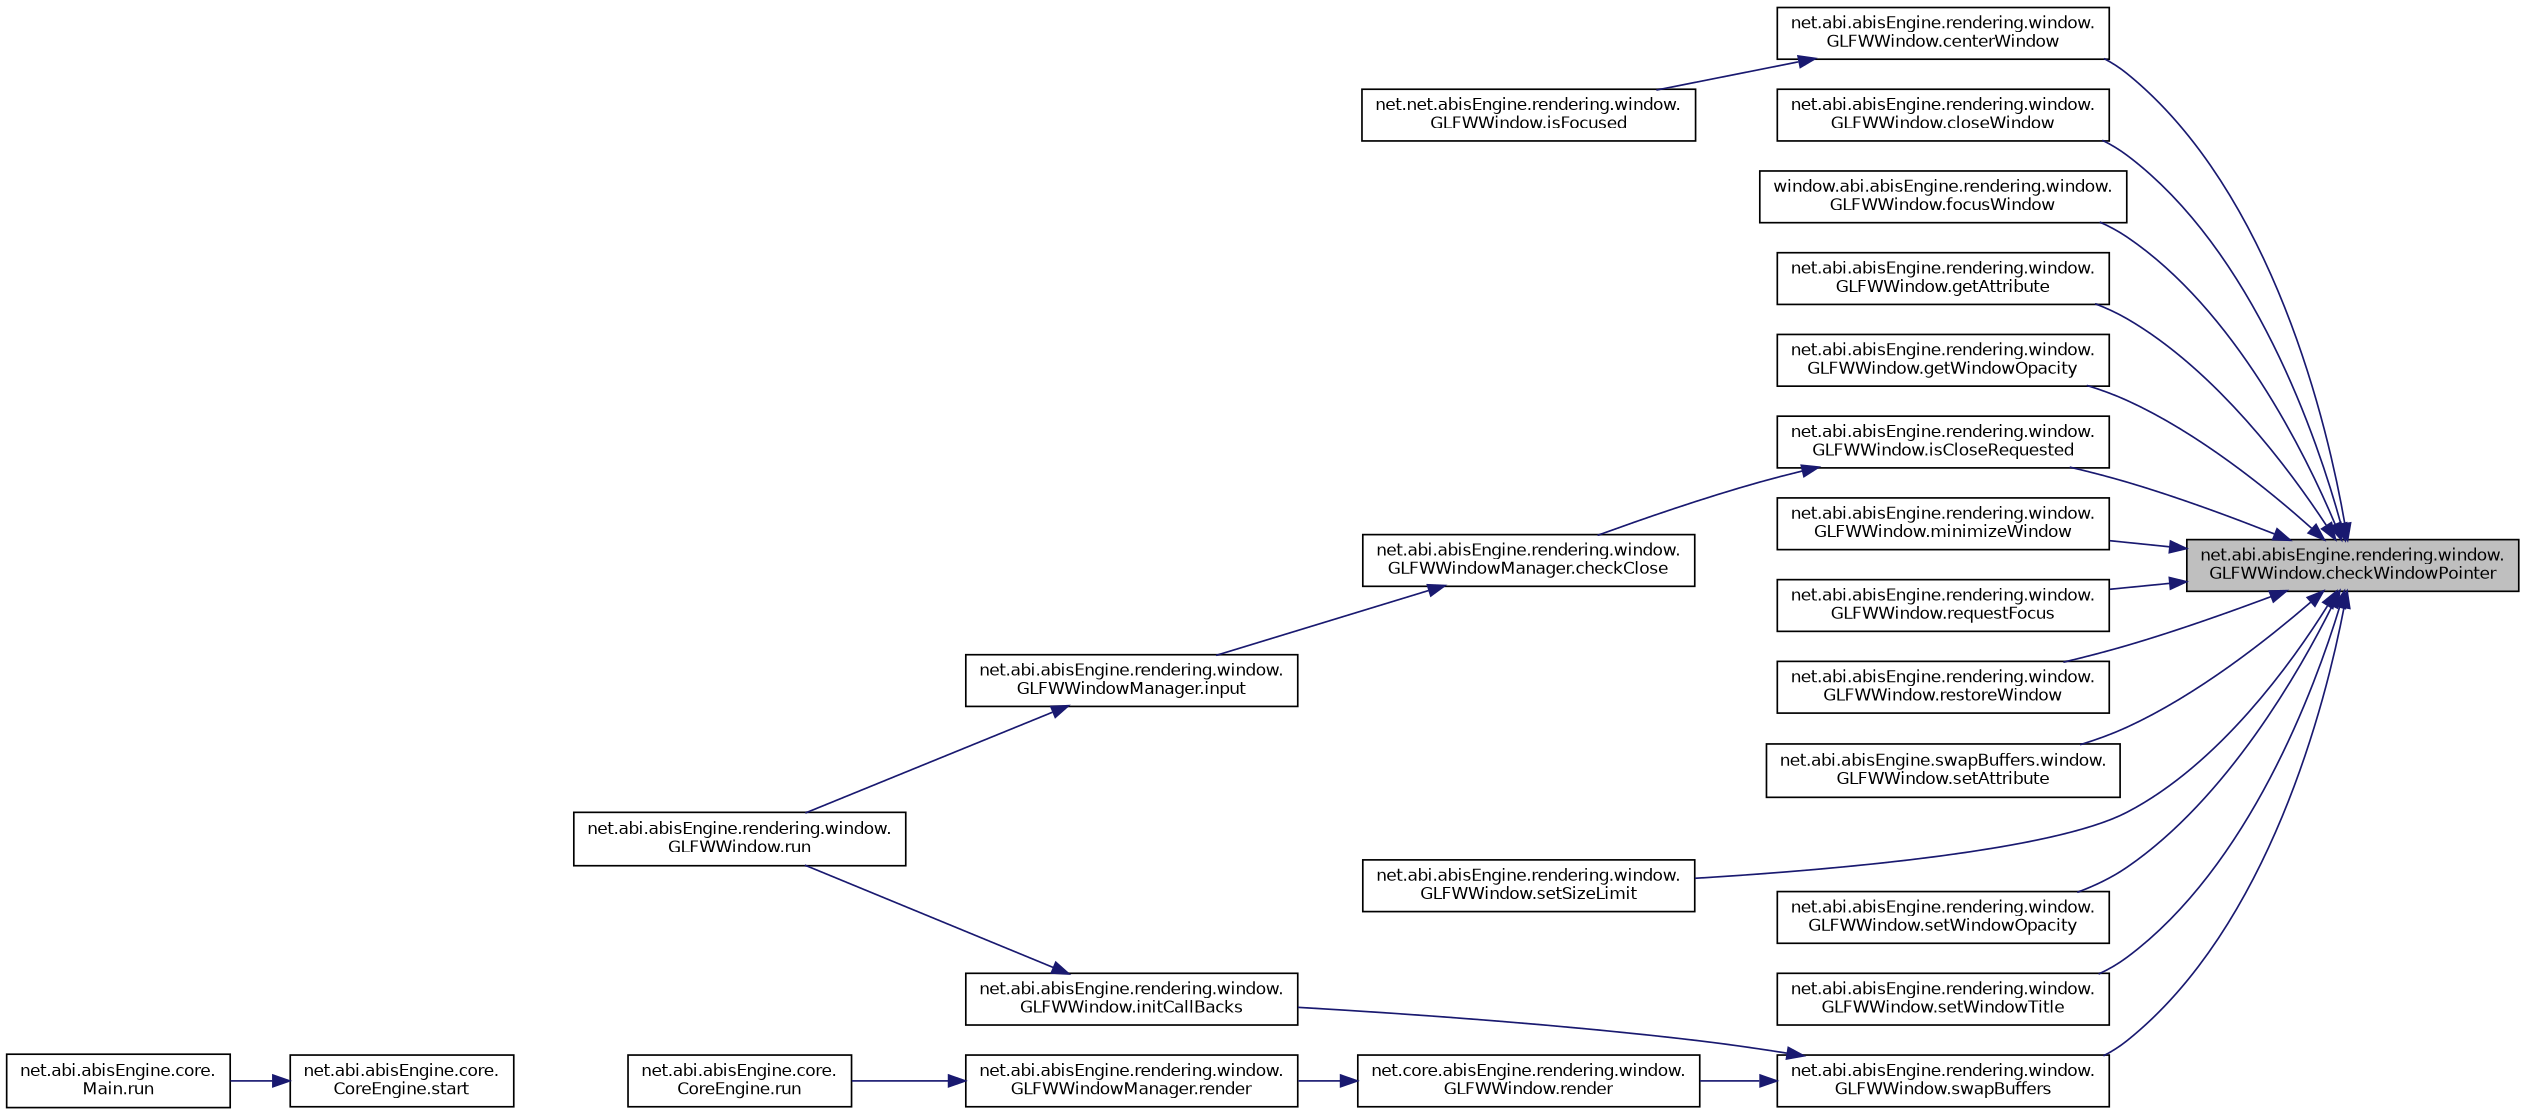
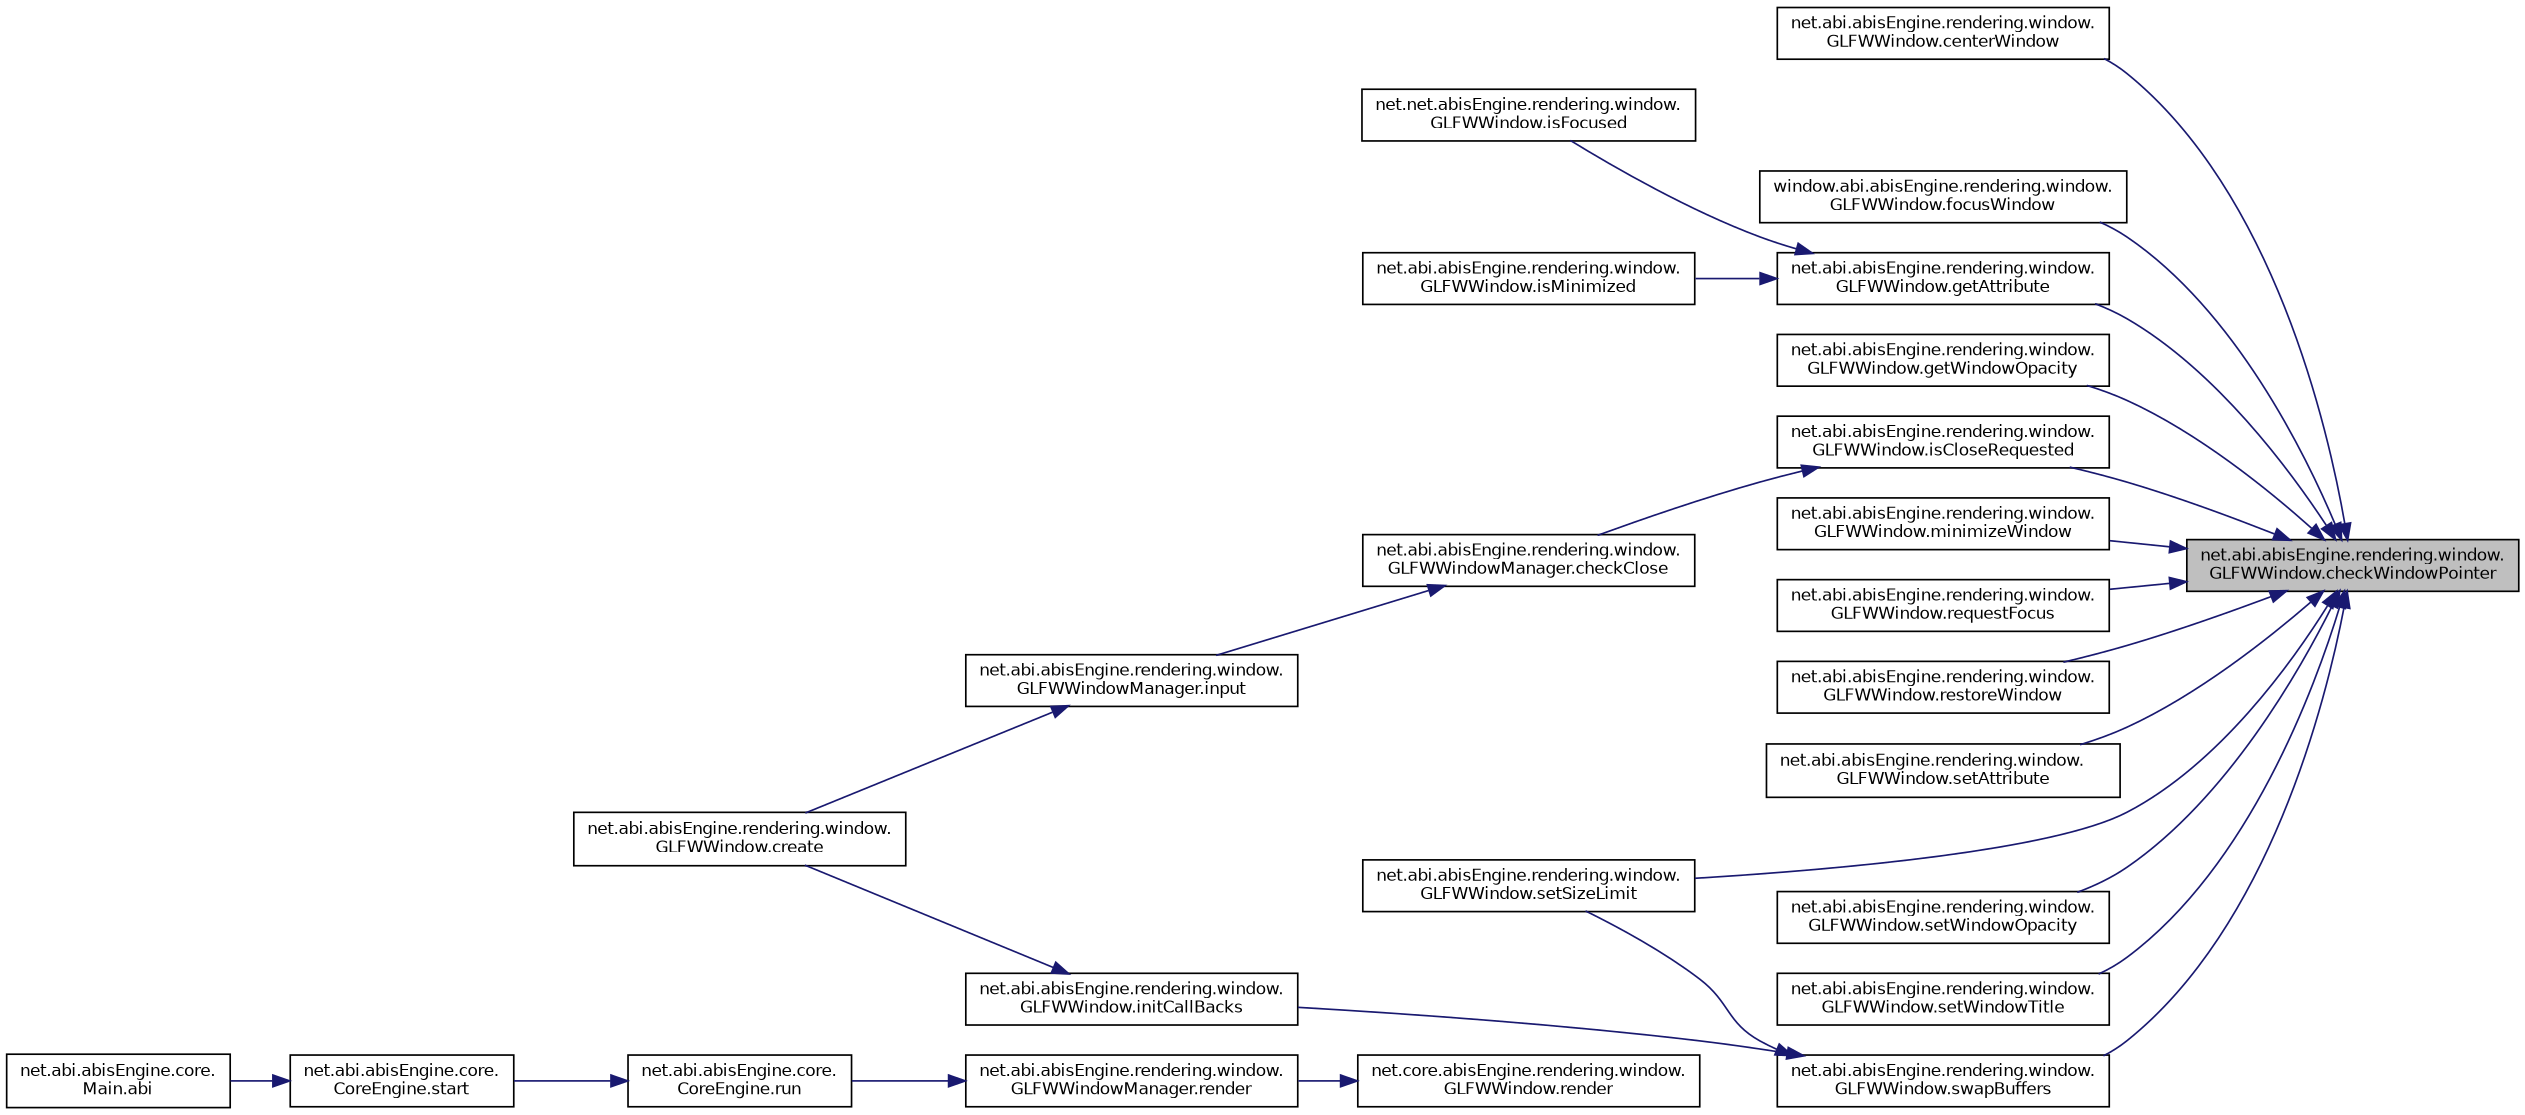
edge "net.net.abisEngine.rendering.window. GLFWWindow.isFocused" -> "net.abi.abisEngine.rendering.window. GLFWWindow.centerWindow": now "net.net.abisEngine.rendering.window. GLFWWindow.isFocused" -> "net.abi.abisEngine.rendering.window. GLFWWindow.getAttribute"
node "net.abi.abisEngine.rendering.window. GLFWWindow.closeWindow": removed
node "net.abi.abisEngine.rendering.window. GLFWWindow.isMinimized": added
node "net.abi.abisEngine.swapBuffers.window. GLFWWindow.setAttribute": label "net.abi.abisEngine.swapBuffers.window. GLFWWindow.setAttribute" -> "net.abi.abisEngine.rendering.window. GLFWWindow.setAttribute"
node "net.abi.abisEngine.rendering.window. GLFWWindow.run": label "net.abi.abisEngine.rendering.window. GLFWWindow.run" -> "net.abi.abisEngine.rendering.window. GLFWWindow.create"
node "net.abi.abisEngine.core. Main.run": label "net.abi.abisEngine.core. Main.run" -> "net.abi.abisEngine.core. Main.abi"
edge "net.abi.abisEngine.core. CoreEngine.start" -> "net.abi.abisEngine.core. CoreEngine.run": added
edge "net.core.abisEngine.rendering.window. GLFWWindow.render" -> "net.abi.abisEngine.rendering.window. GLFWWindow.swapBuffers": now "net.abi.abisEngine.rendering.window. GLFWWindow.setSizeLimit" -> "net.abi.abisEngine.rendering.window. GLFWWindow.swapBuffers"
